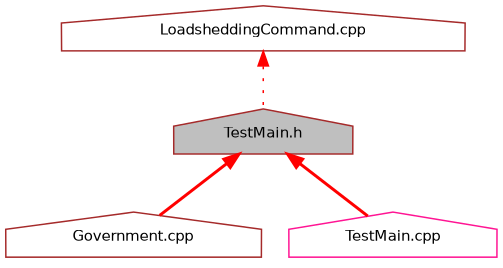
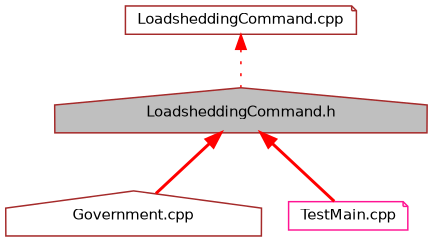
node "LoadsheddingCommand.cpp": shape house -> note
node "TestMain.h": label "TestMain.h" -> "LoadsheddingCommand.h"
node "TestMain.cpp": shape house -> note
